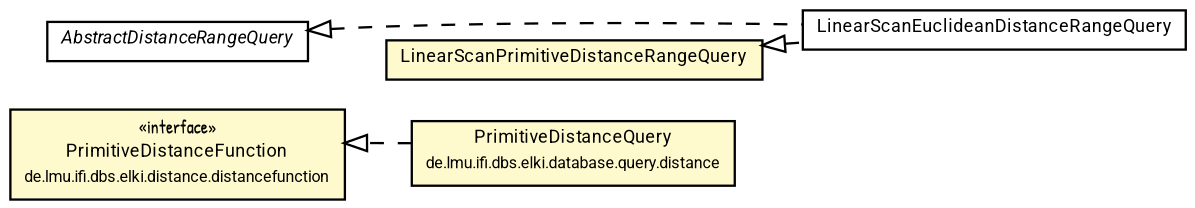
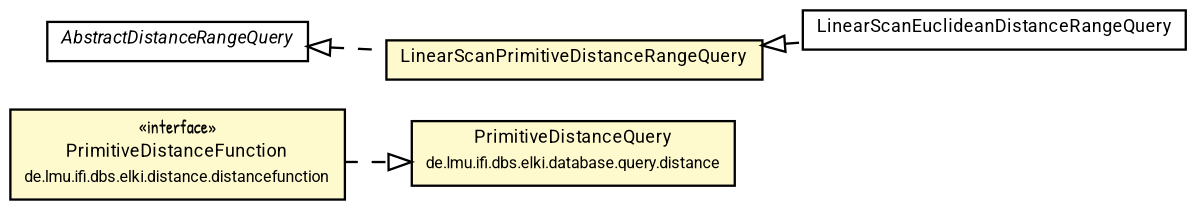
edge "LinearScanEuclideanDistanceRangeQuery" -> "AbstractDistanceRangeQuery": now "LinearScanPrimitiveDistanceRangeQuery" -> "AbstractDistanceRangeQuery"
edge "PrimitiveDistanceQuery" -> "PrimitiveDistanceFunction": reversed
